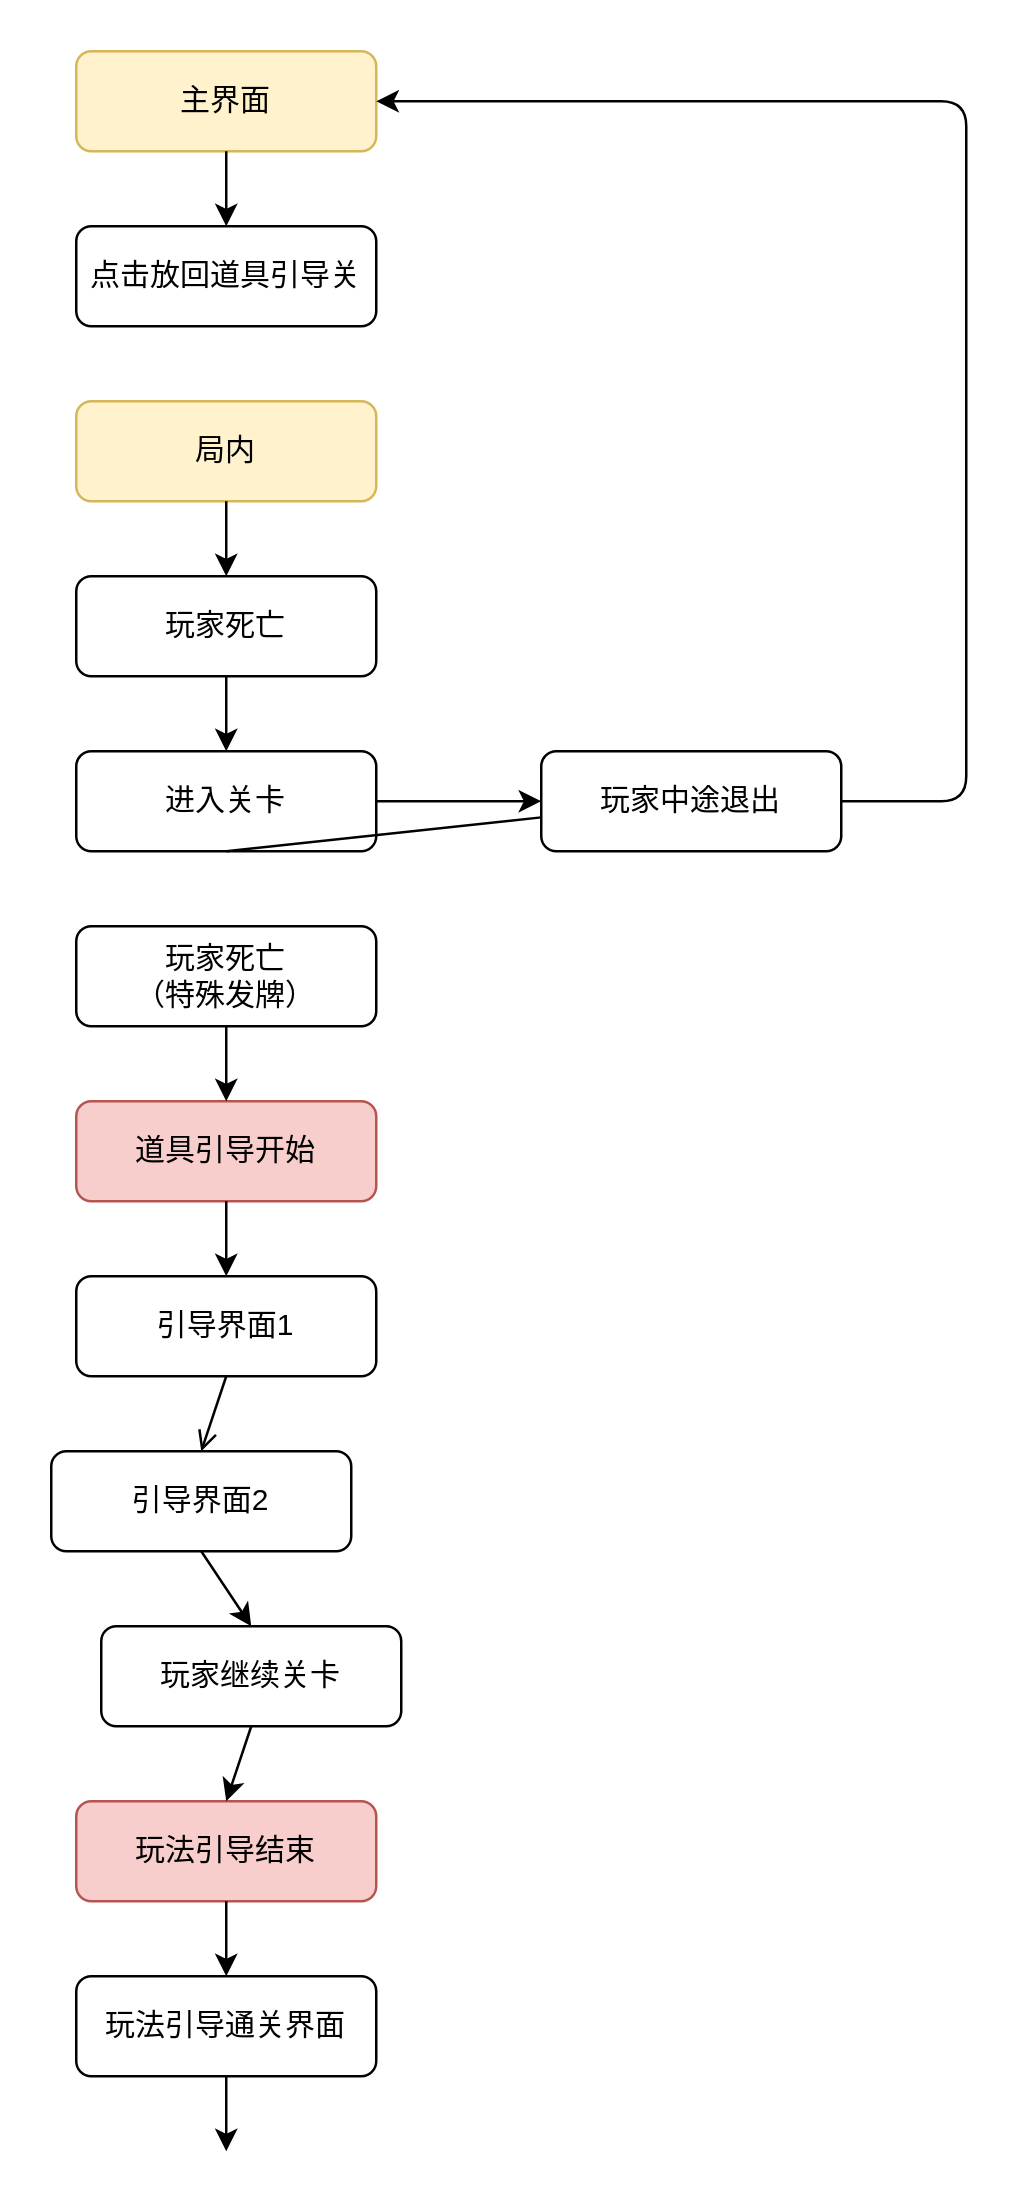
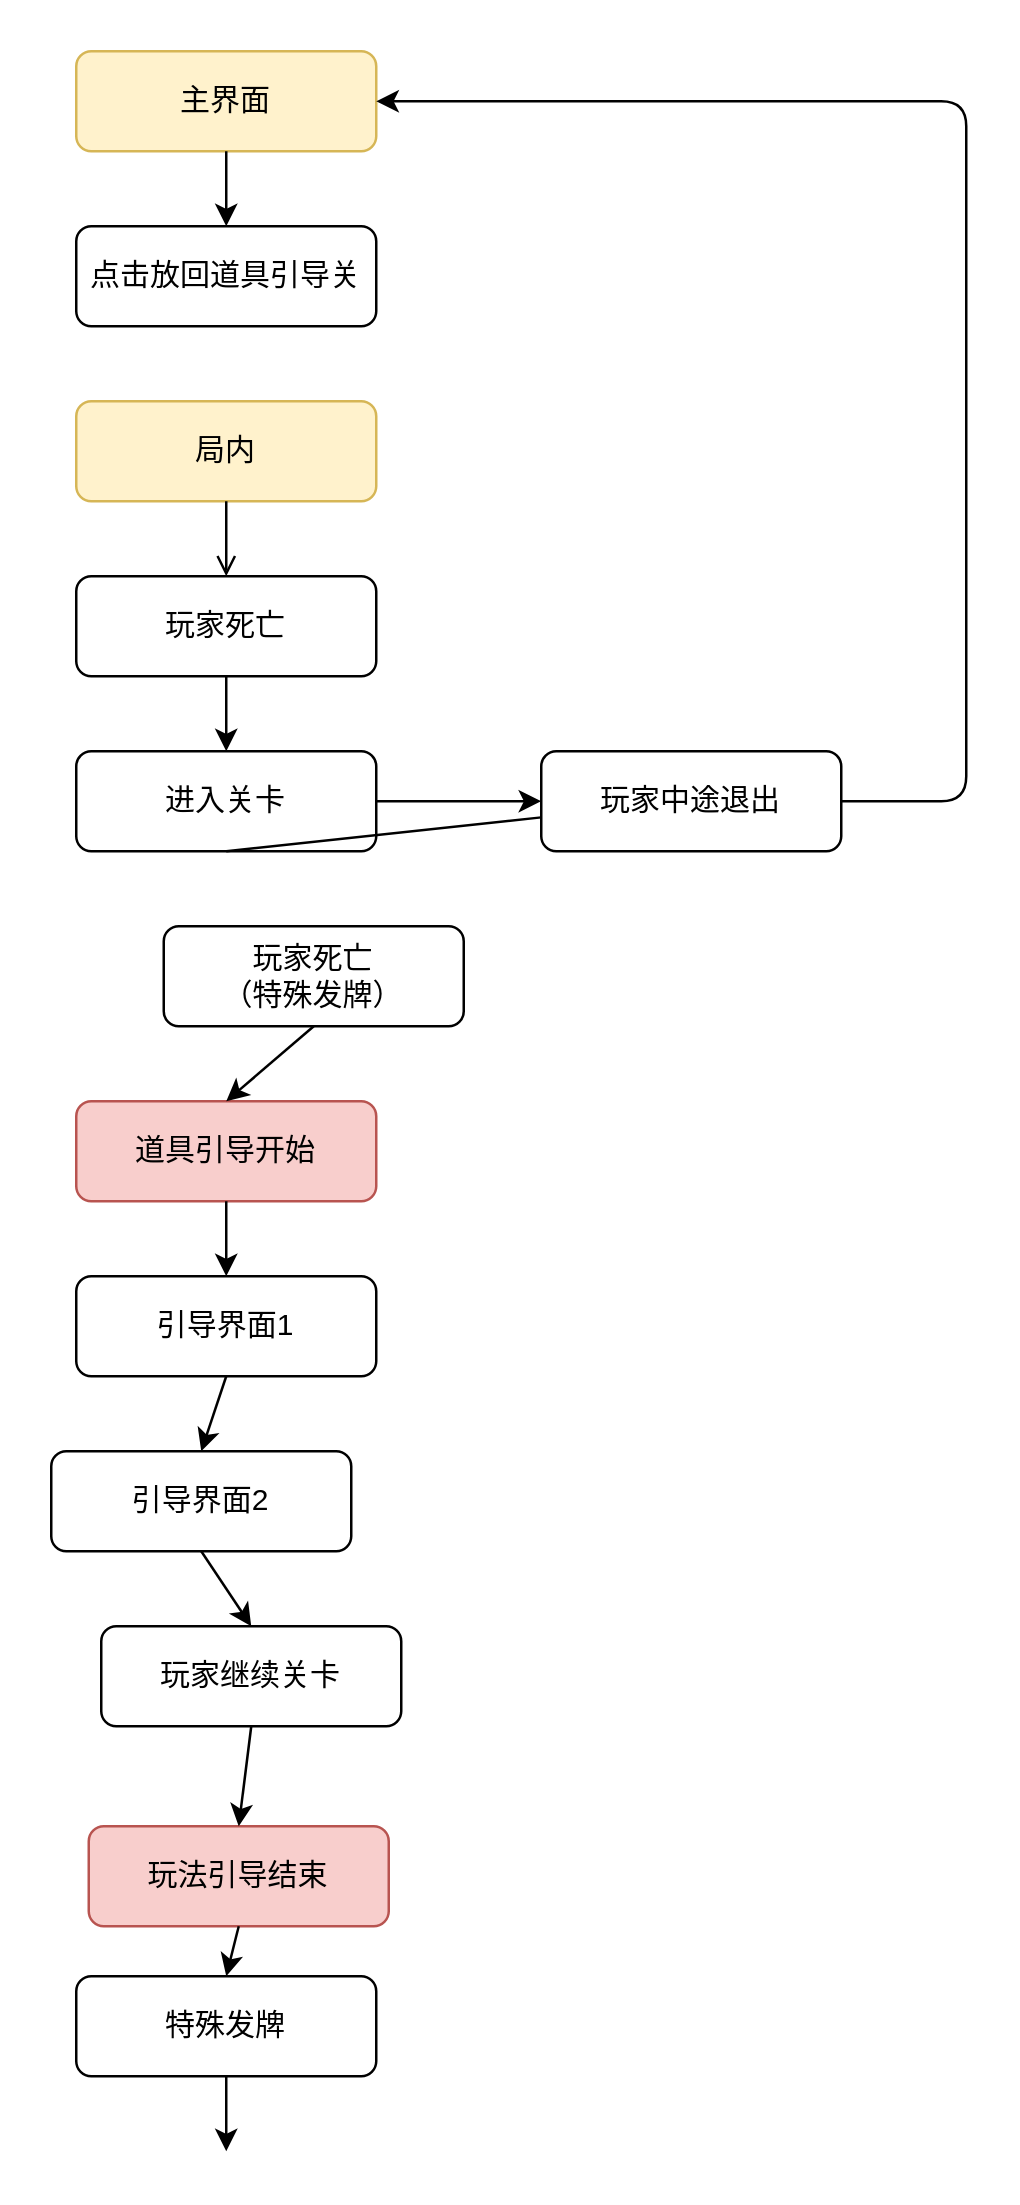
edge "局内" -> "玩家死亡": arrowhead classic -> open
node "玩家死亡 （特殊发牌）": moved (226, 976) -> (314, 976)
edge "引导界面1" -> "引导界面2": arrowhead open -> classic
node "玩法引导结束": moved (226, 1851) -> (239, 1876)
node "玩法引导通关界面": label "玩法引导通关界面" -> "特殊发牌"
